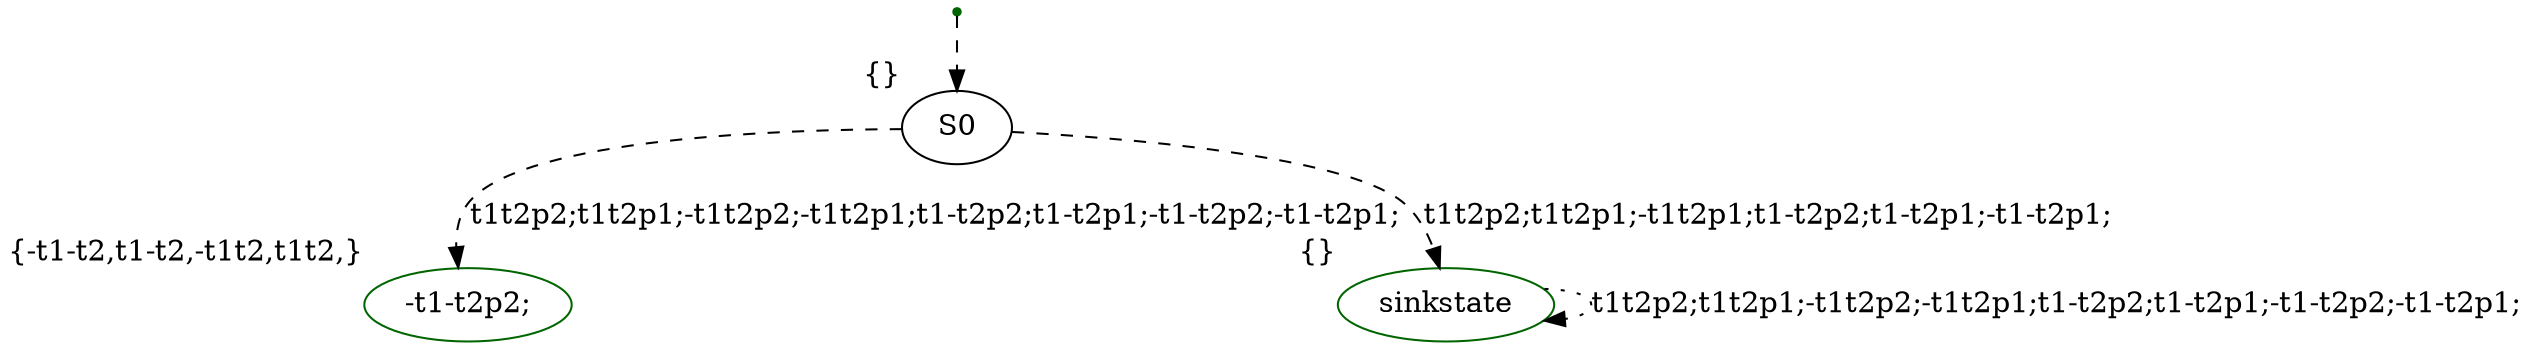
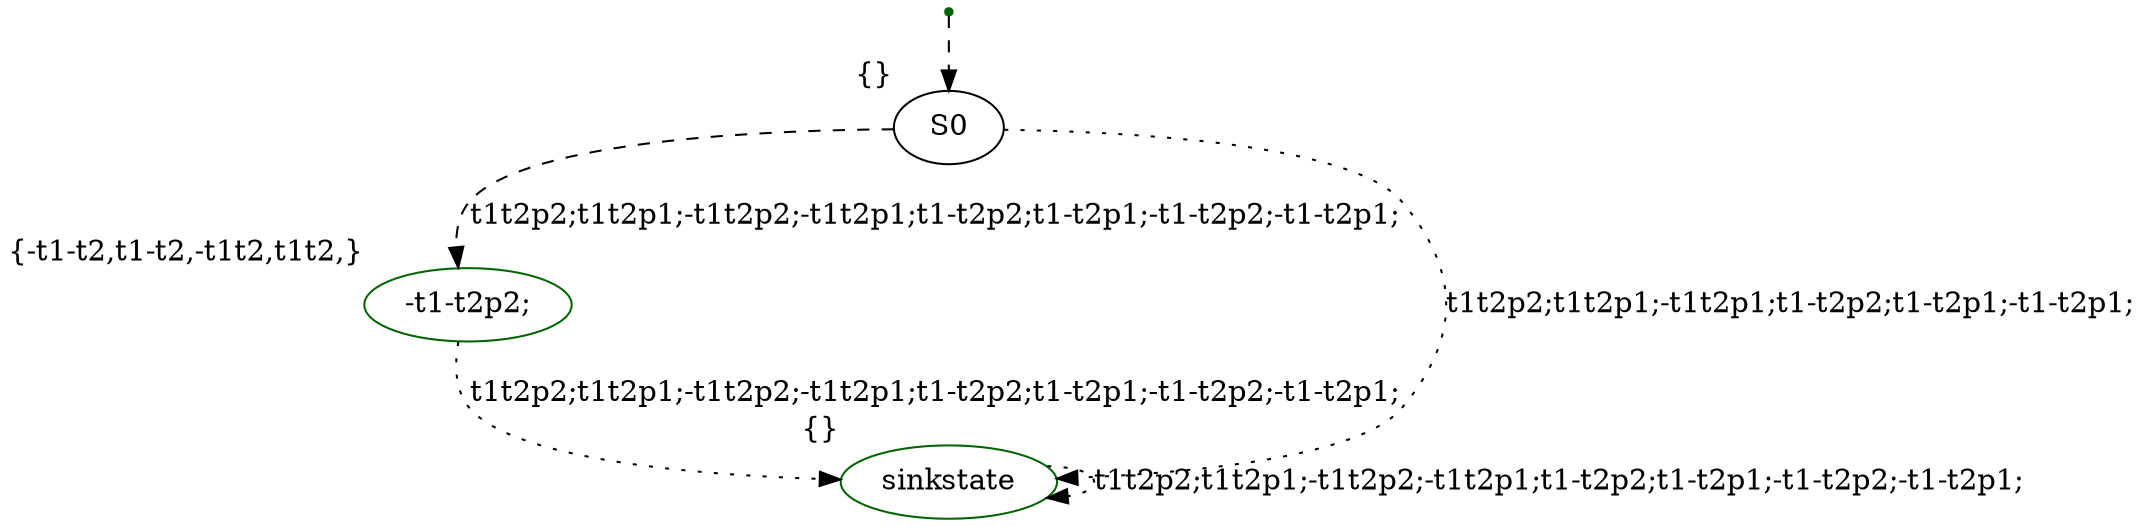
edge "S0 {}" -> "sinkstate {}": style dashed -> dotted
edge "-t1-t2p2; {-t1-t2,t1-t2,-t1t2,t1t2,}" -> "sinkstate {}": added, label "t1t2p2;t1t2p1;-t1t2p2;-t1t2p1;t1-t2p2;t1-t2p1;-t1-t2p2;-t1-t2p1;"
